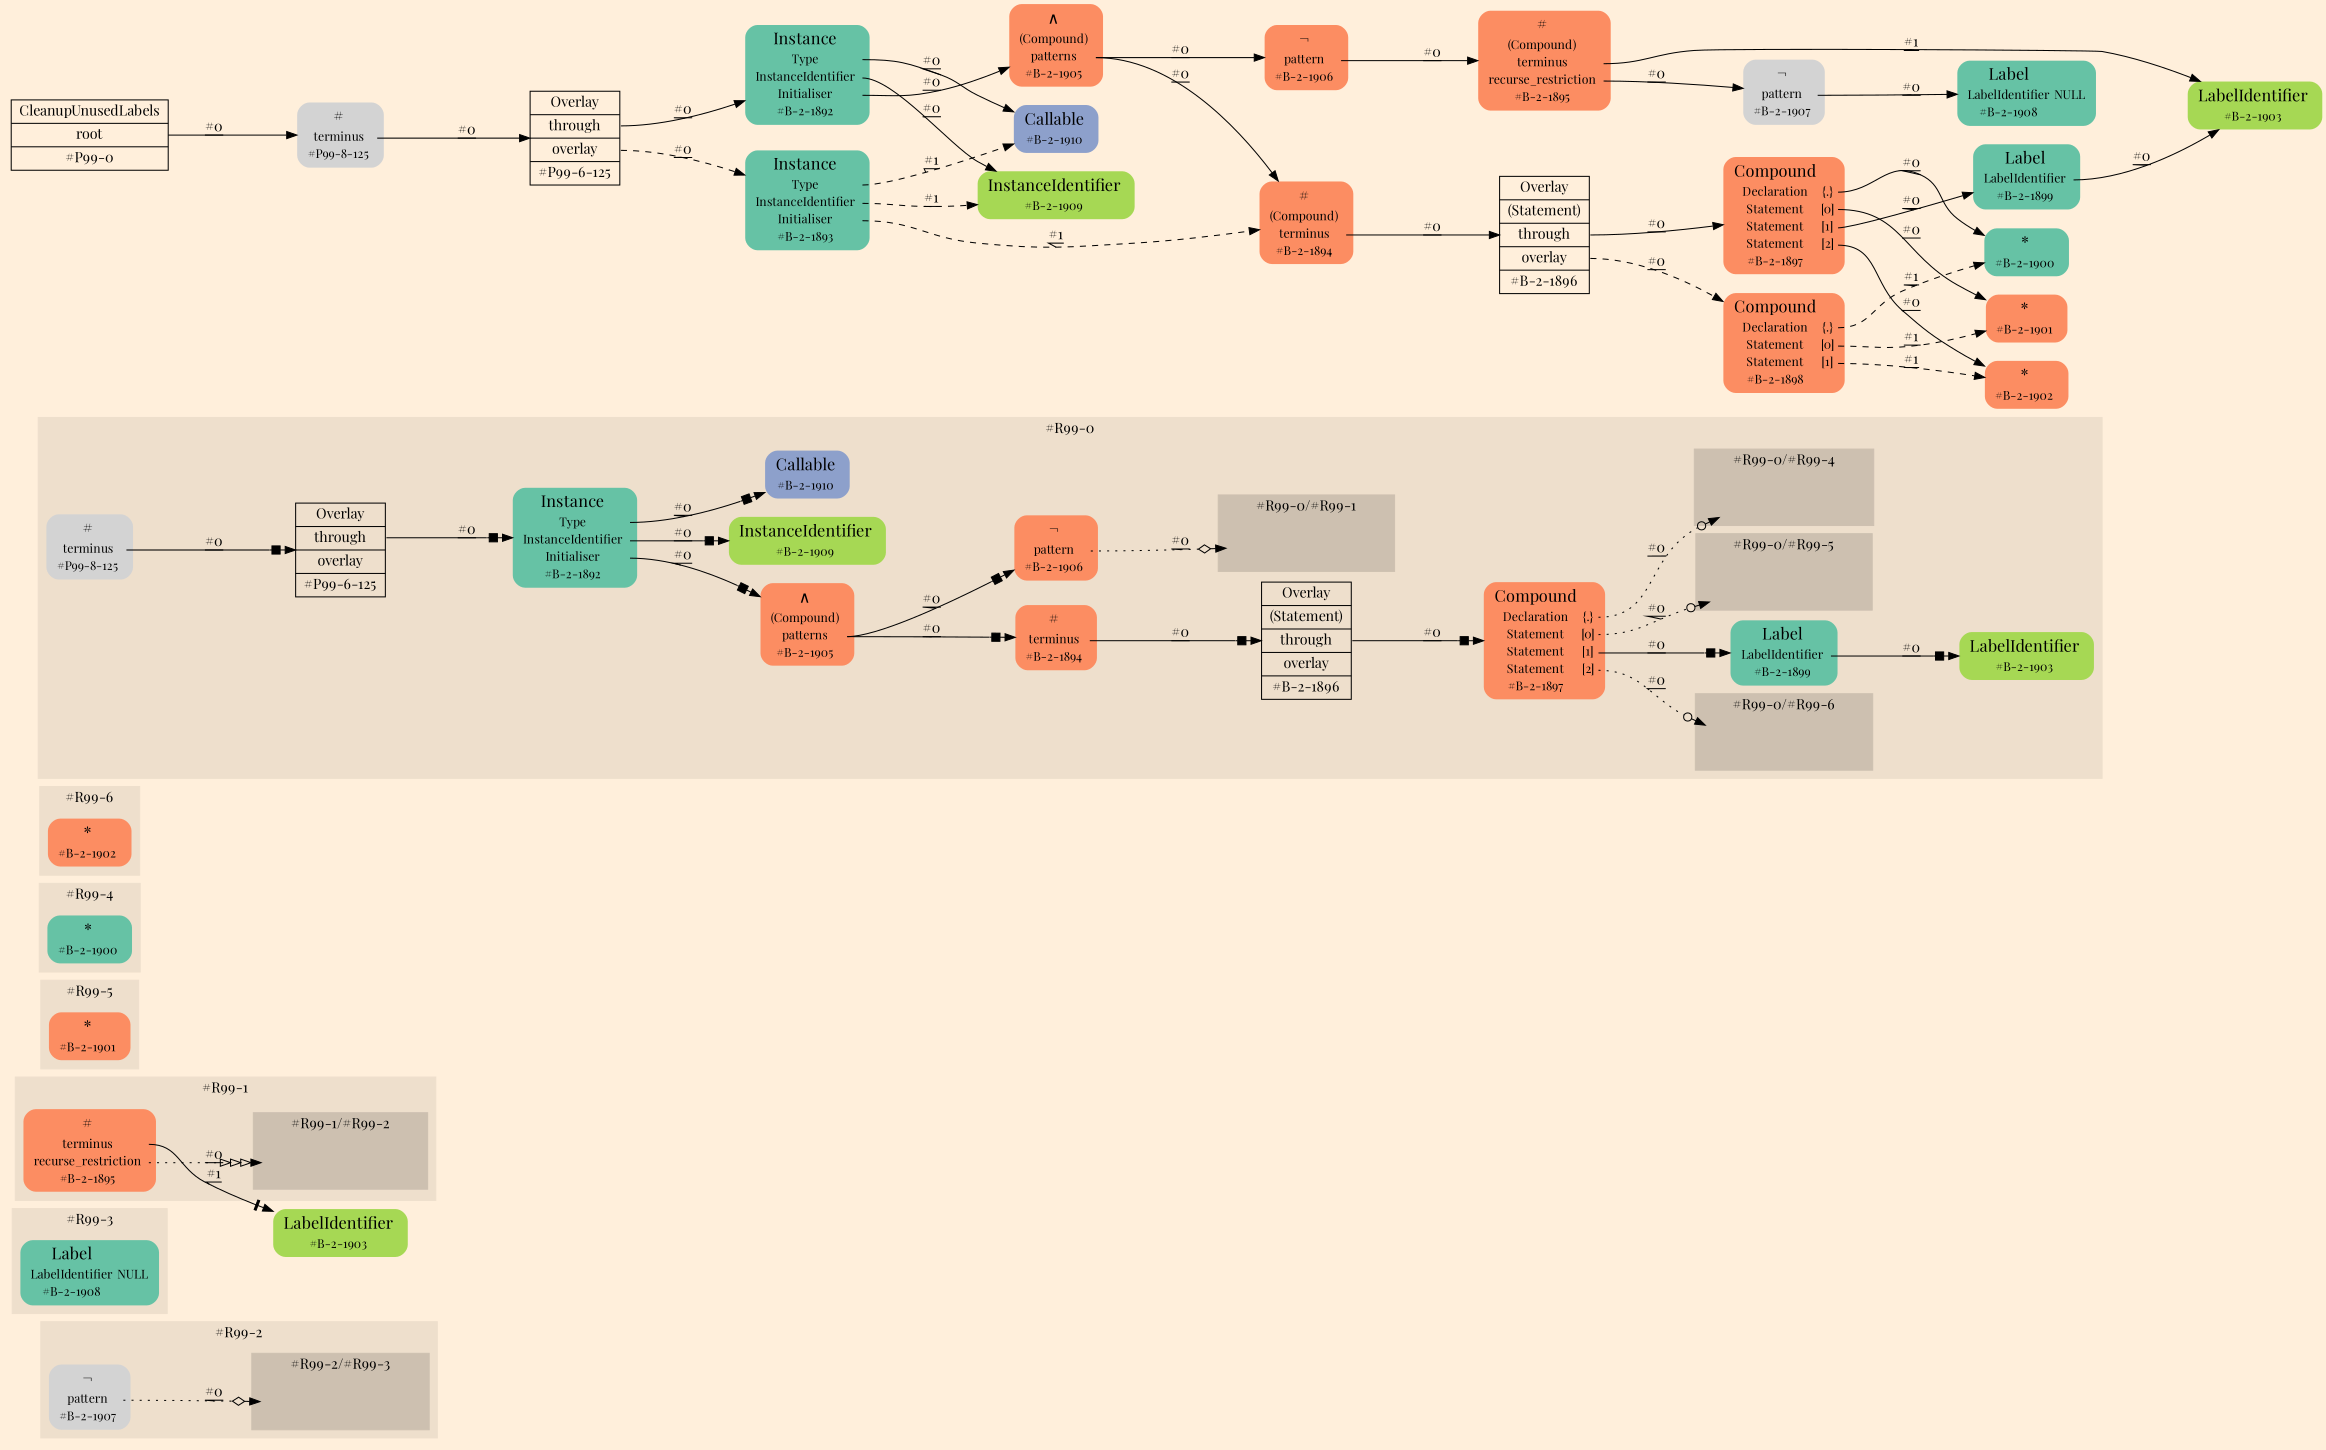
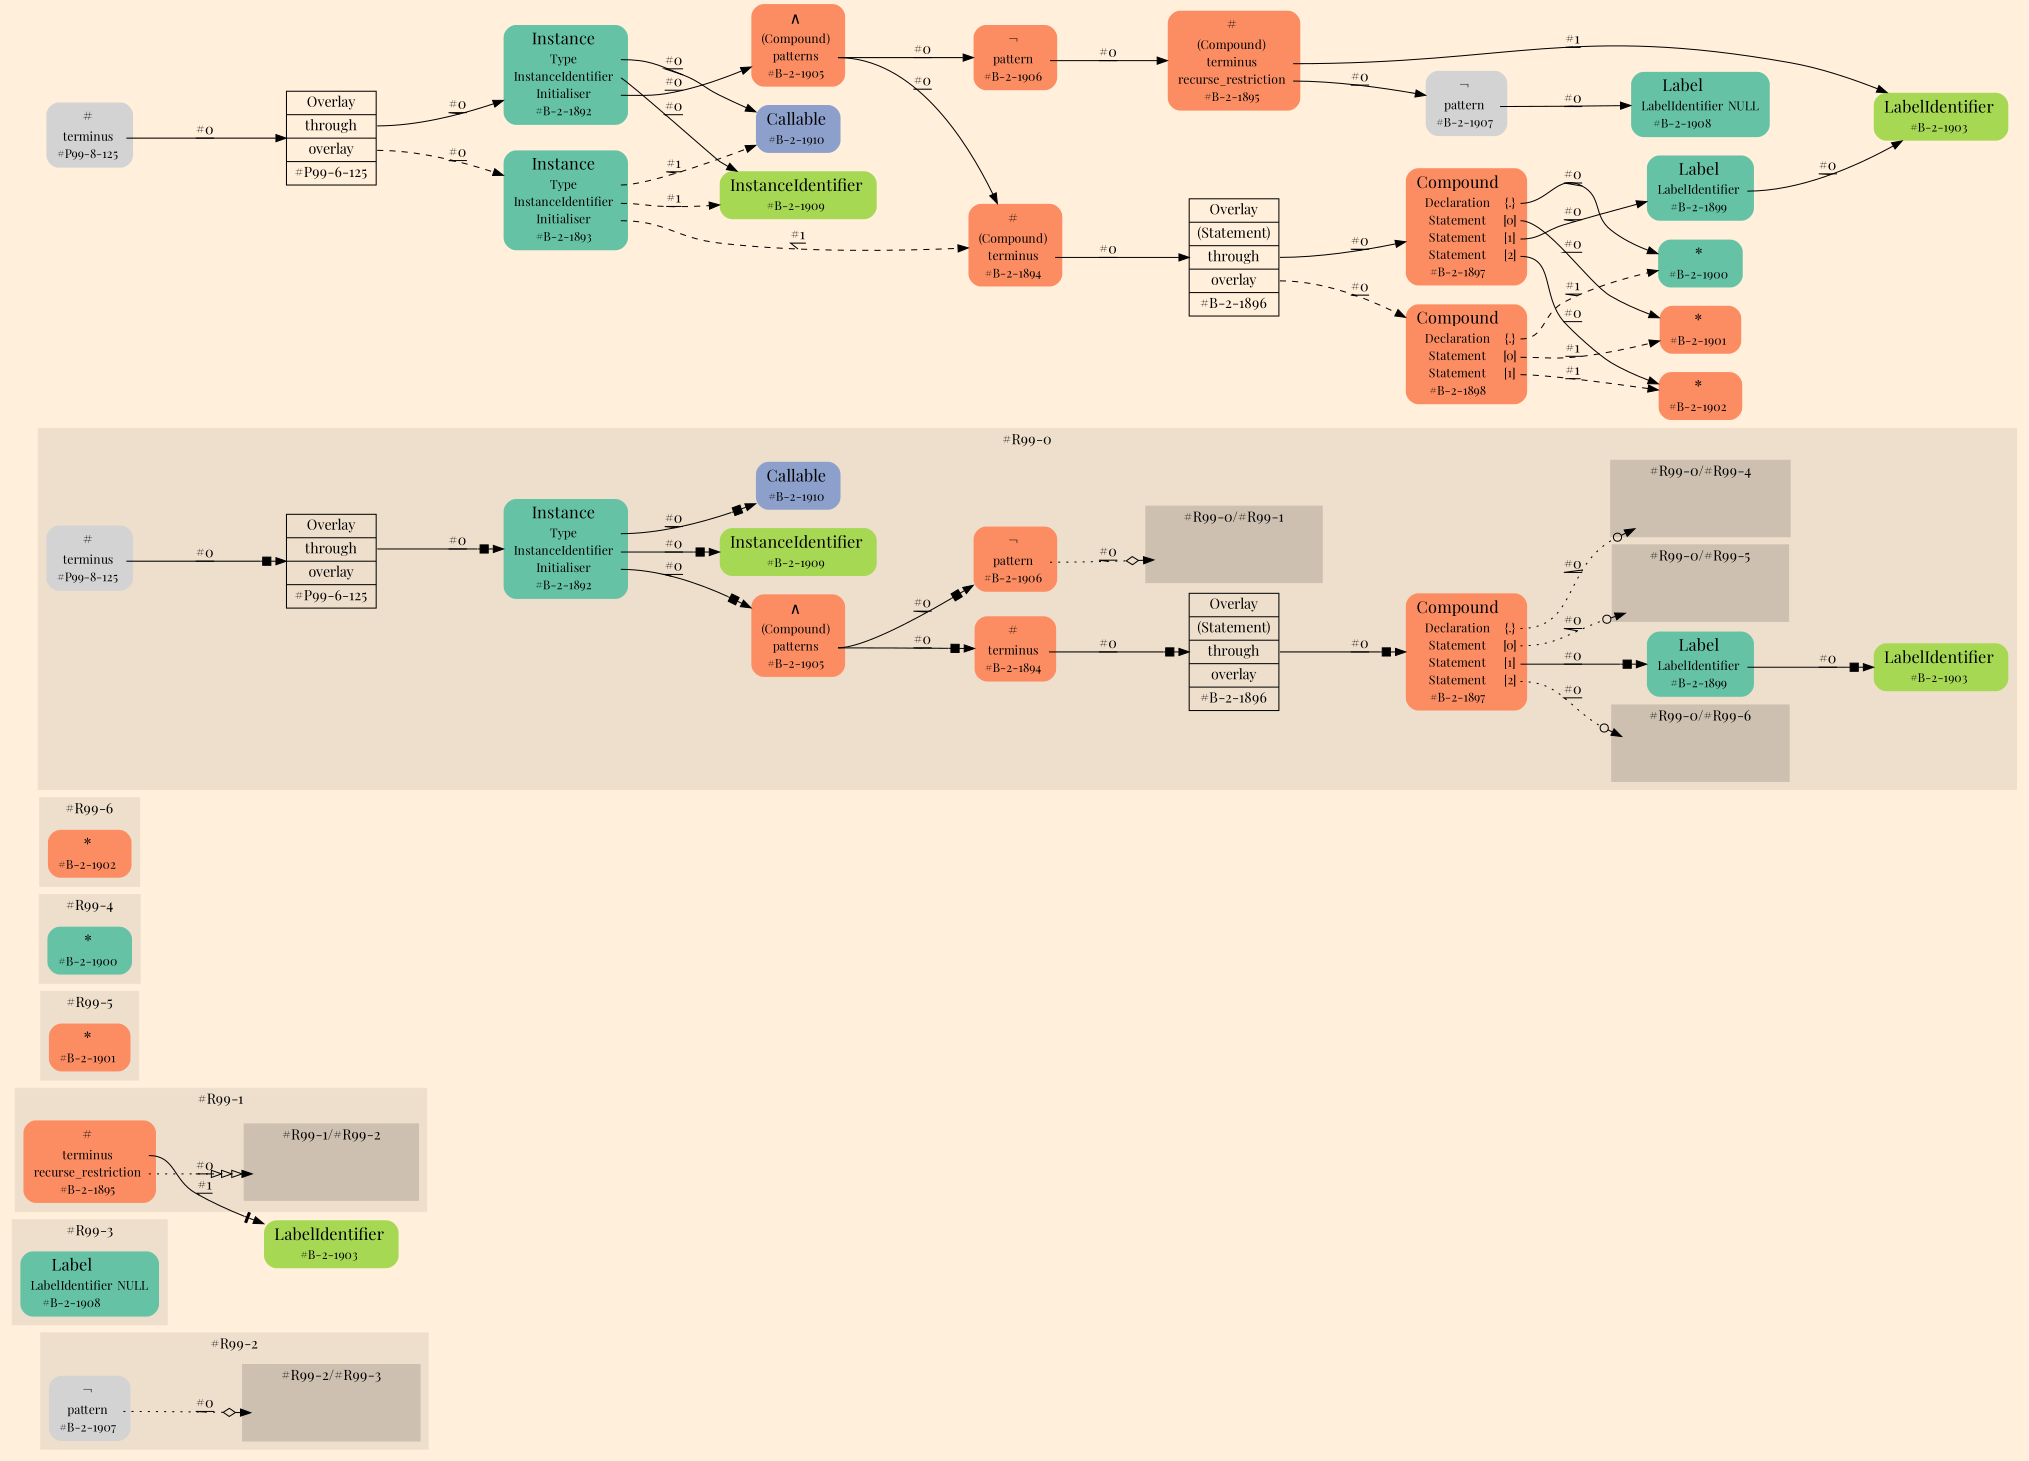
node "CleanupUnusedLabels": removed
